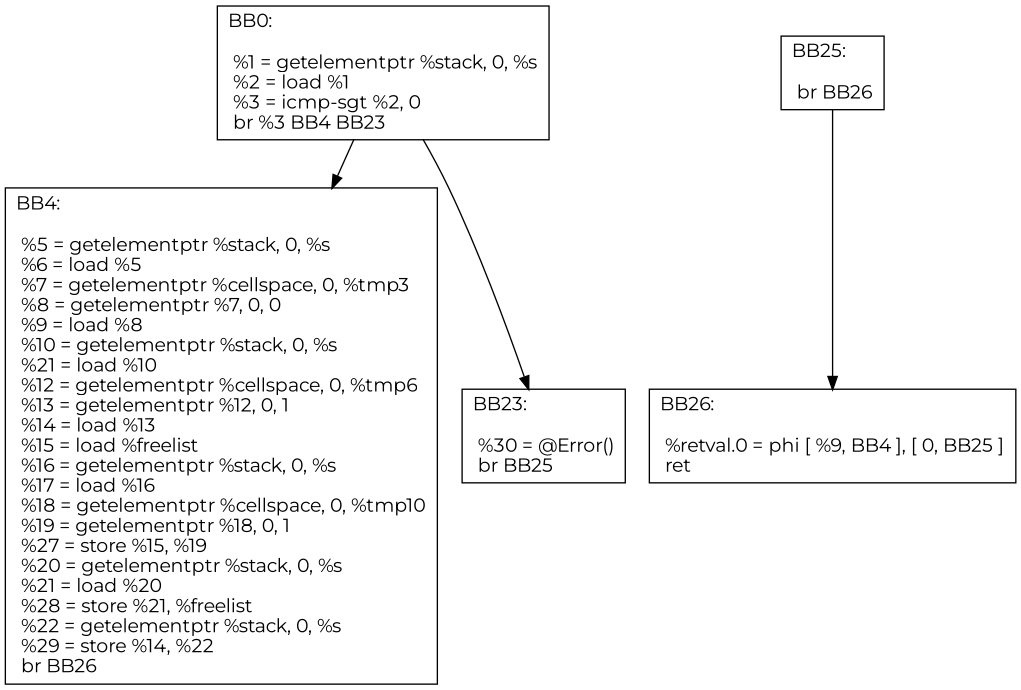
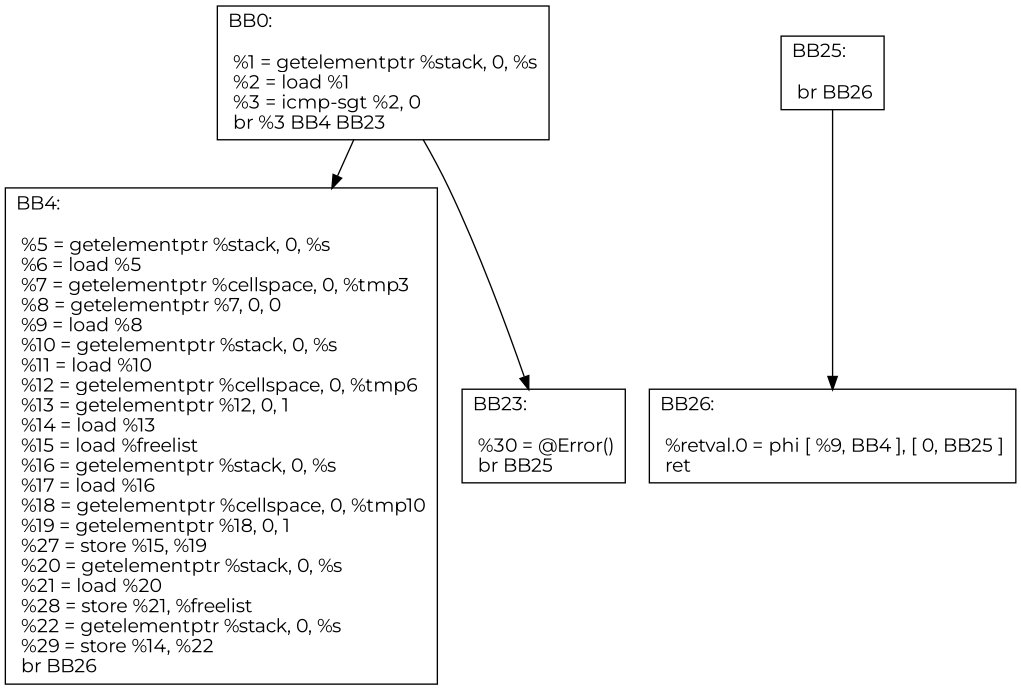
node "BB4:": text "%21 = load %10" -> "%11 = load %10"
